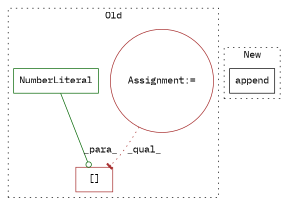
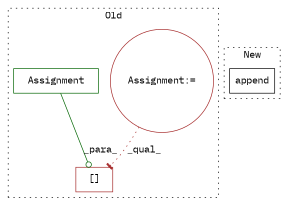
node "NumberLiteral": label "NumberLiteral" -> "Assignment"
